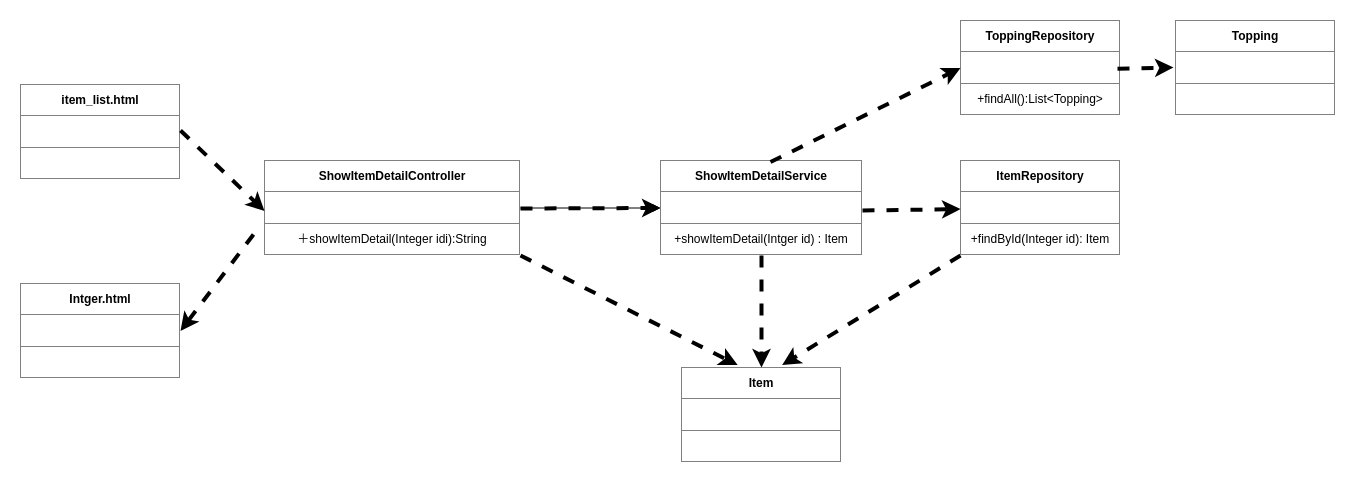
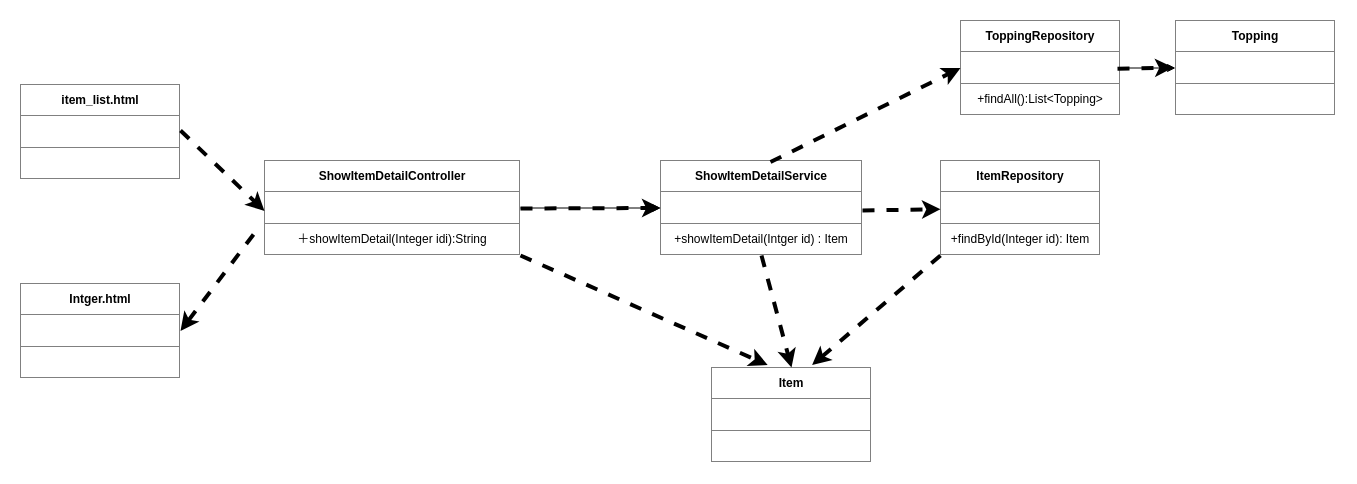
edge "ToppingRepository +findAll():List<Topping>" -> "Topping": added
node "ItemRepository +findById(Integer id): Item": moved (1041, 208) -> (1021, 208)
node "Item": moved (762, 415) -> (792, 415)
